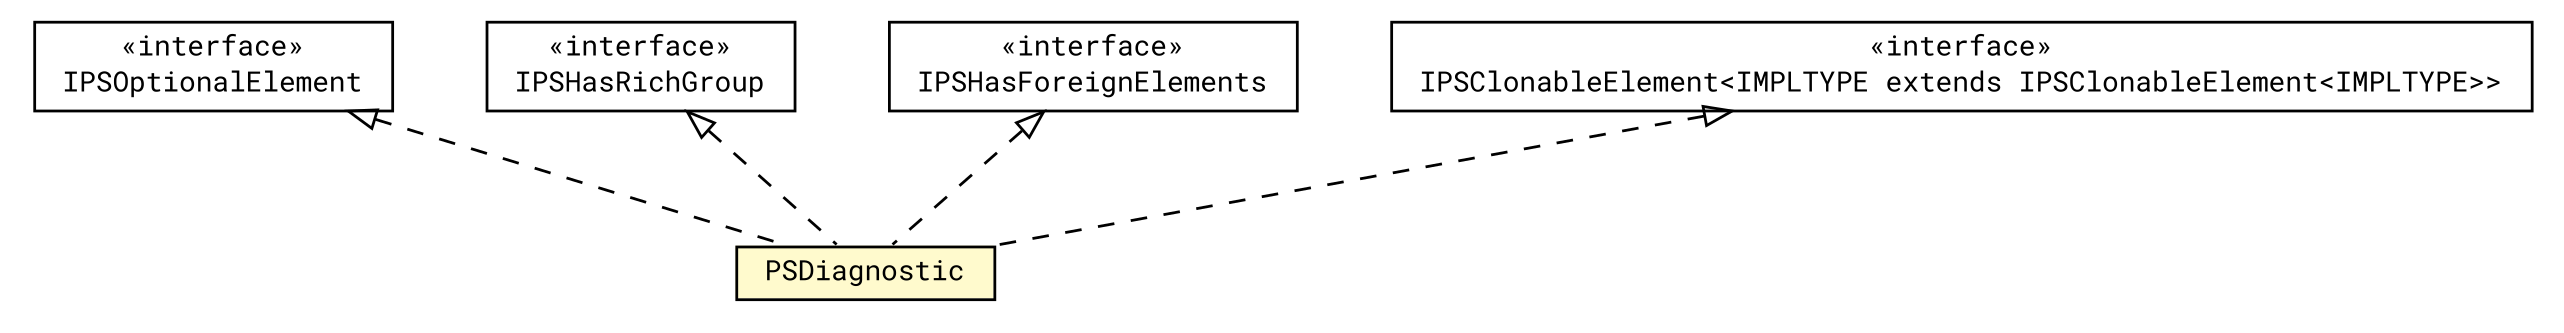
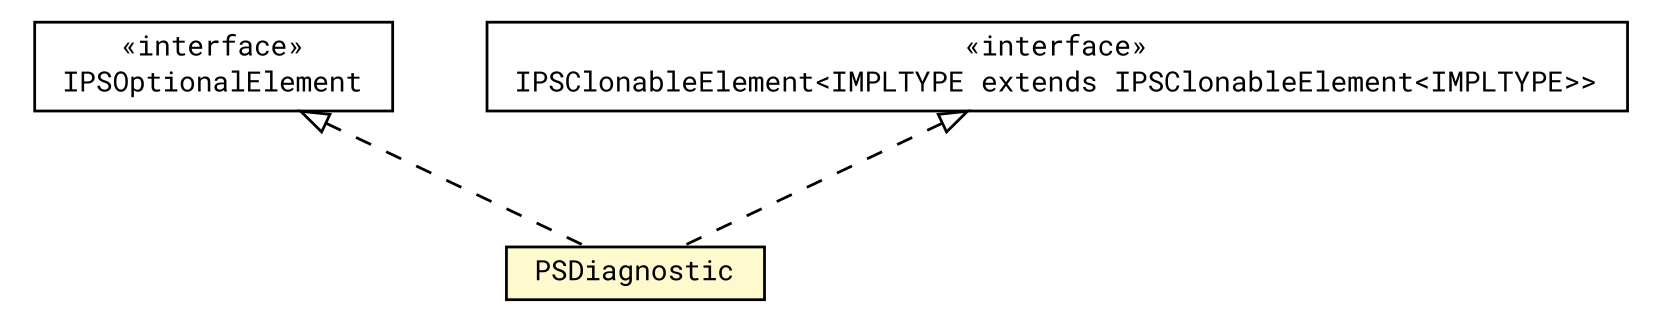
node "IPSHasRichGroup": removed
node "IPSHasForeignElements": removed
